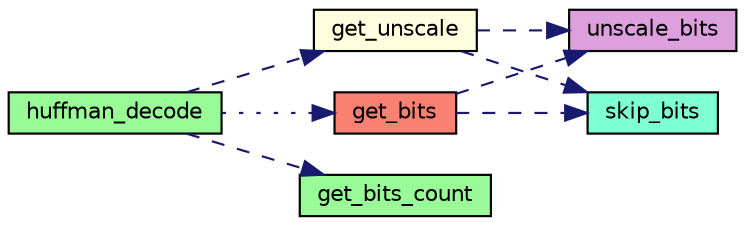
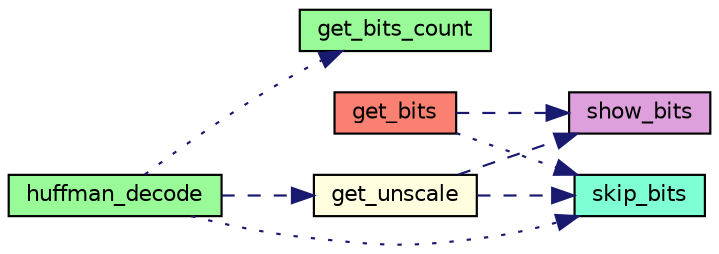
node "unscale_bits": label "unscale_bits" -> "show_bits"
edge "huffman_decode" -> "get_bits": now "huffman_decode" -> "skip_bits"
edge "get_bits" -> "skip_bits": style dashed -> dotted
edge "huffman_decode" -> "get_bits_count": style dashed -> dotted
